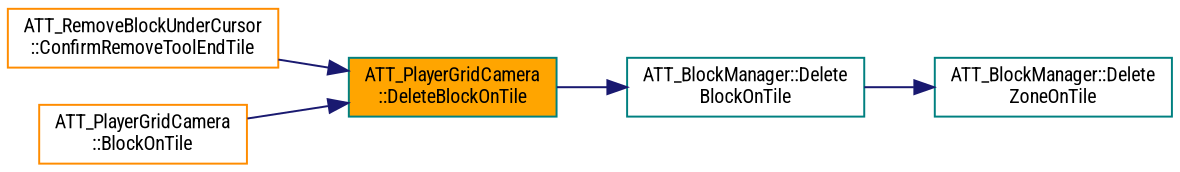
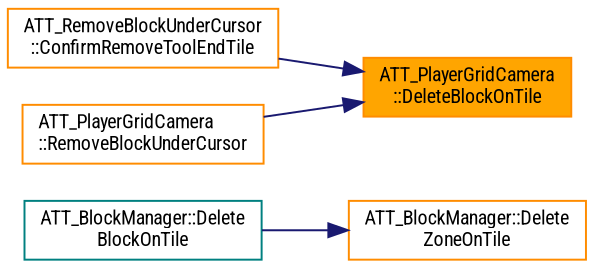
node "ATT_PlayerGridCamera ::DeleteBlockOnTile": color teal -> darkorange
edge "ATT_PlayerGridCamera ::DeleteBlockOnTile" -> "ATT_BlockManager::Delete BlockOnTile": removed
node "ATT_BlockManager::Delete ZoneOnTile": color teal -> darkorange
node "ATT_PlayerGridCamera ::BlockOnTile": label "ATT_PlayerGridCamera ::BlockOnTile" -> "ATT_PlayerGridCamera ::RemoveBlockUnderCursor"
